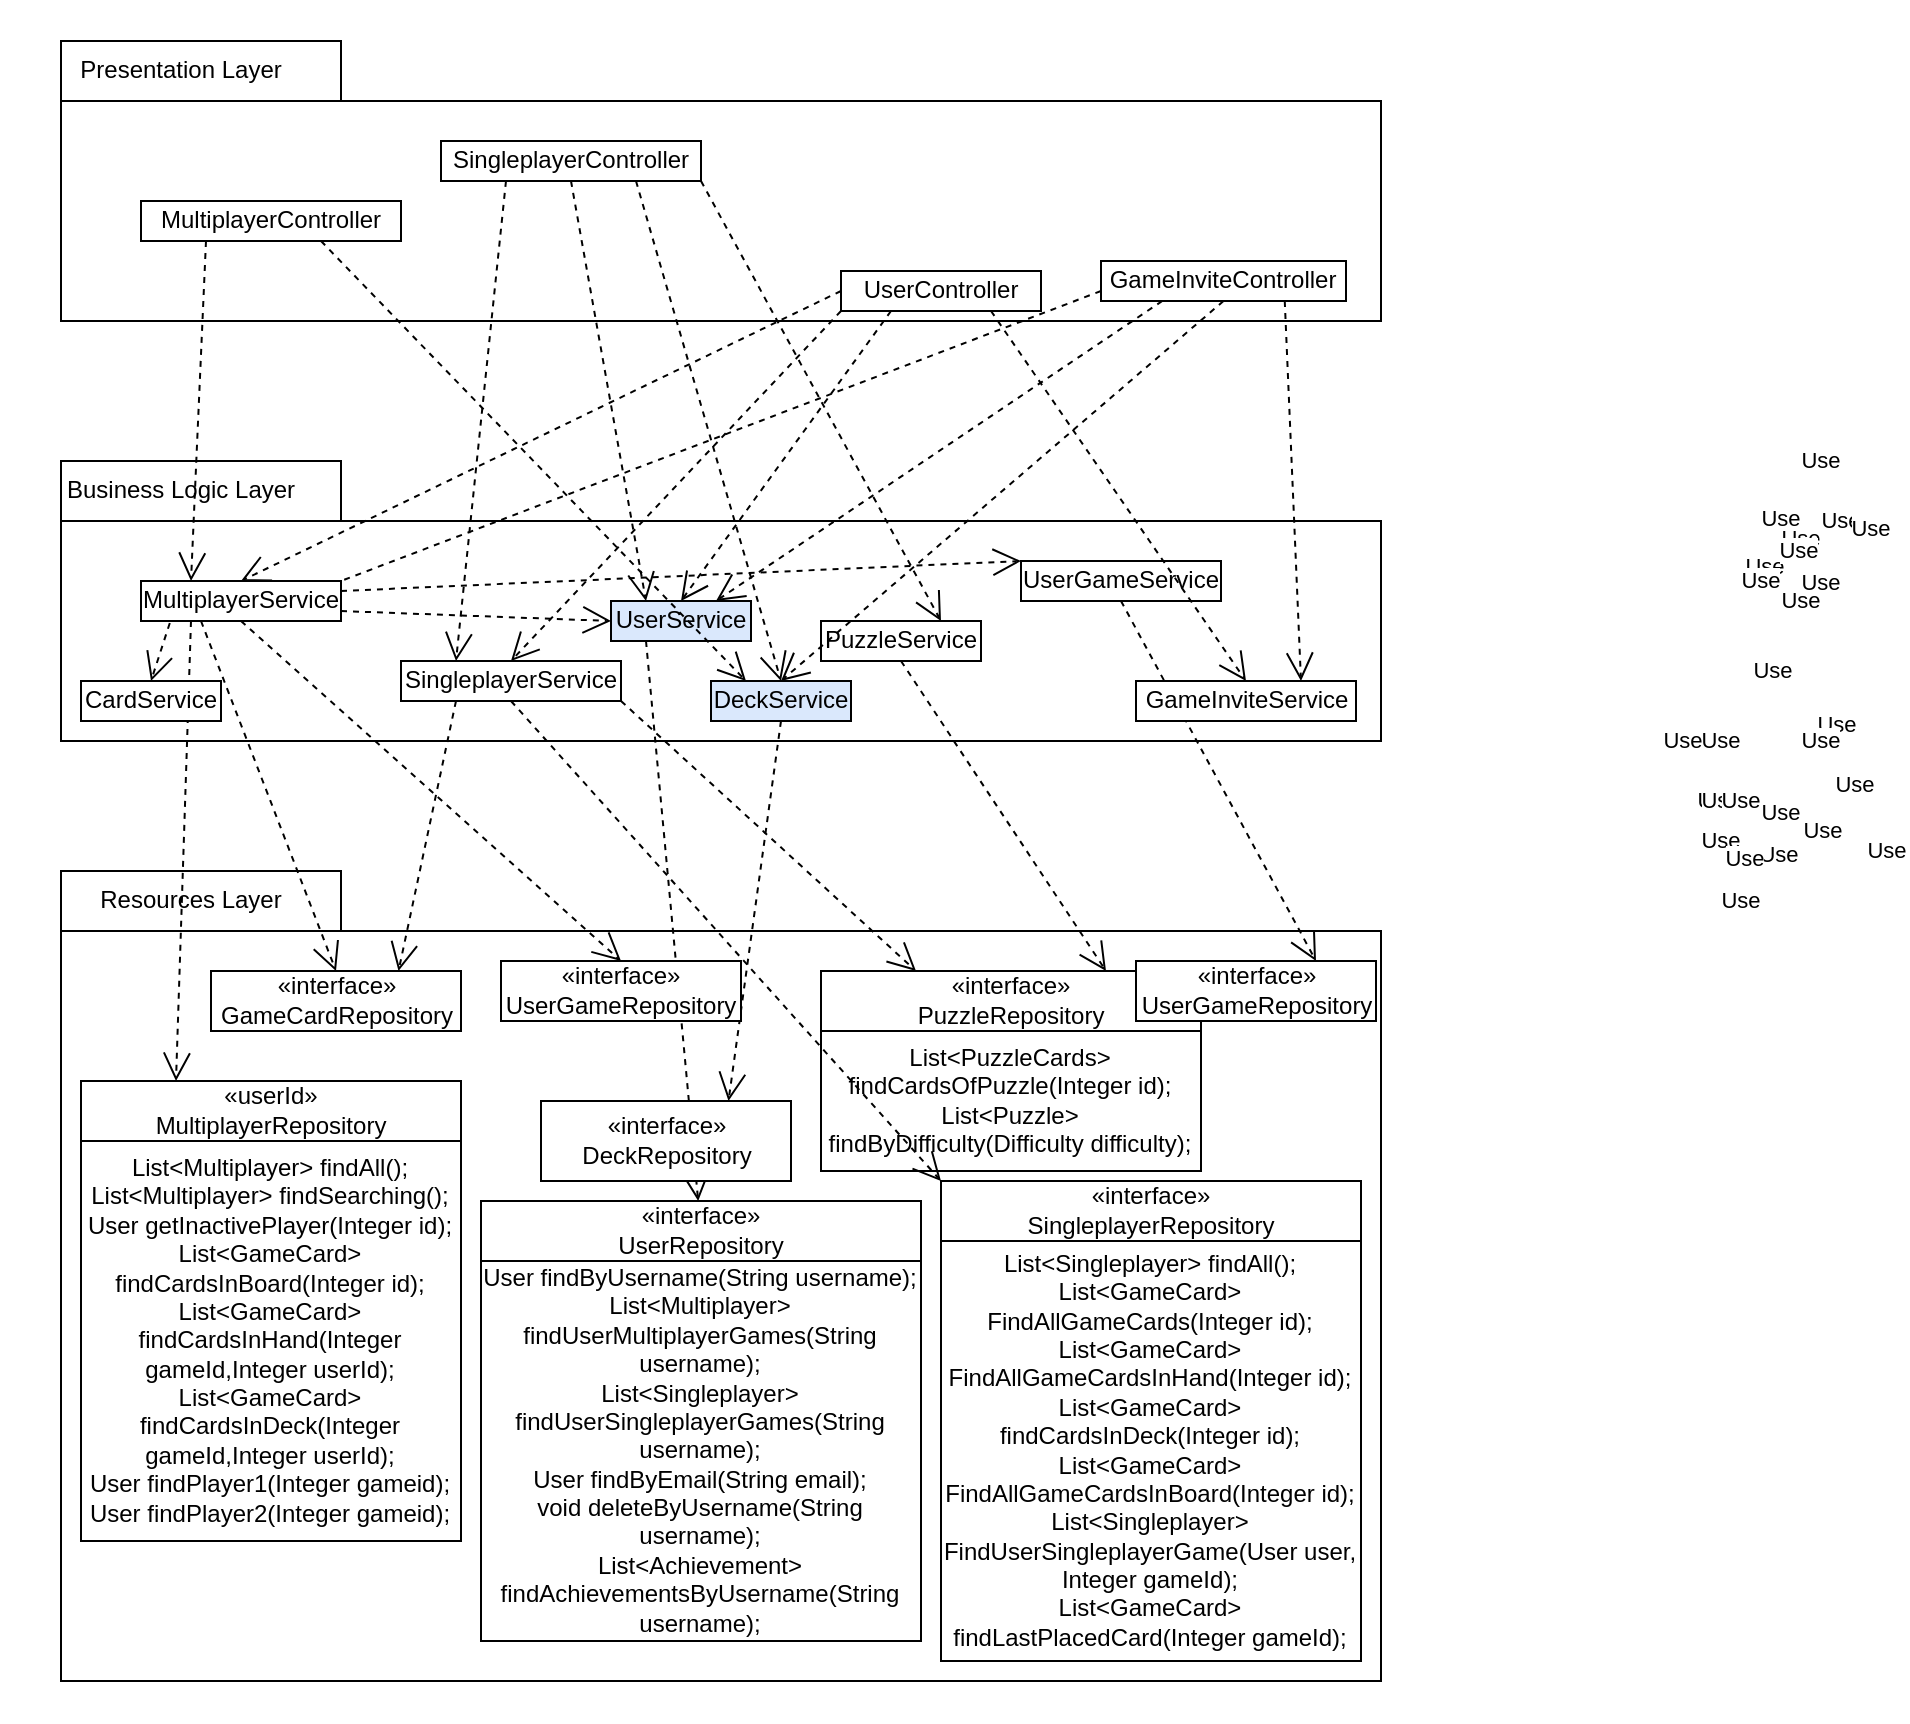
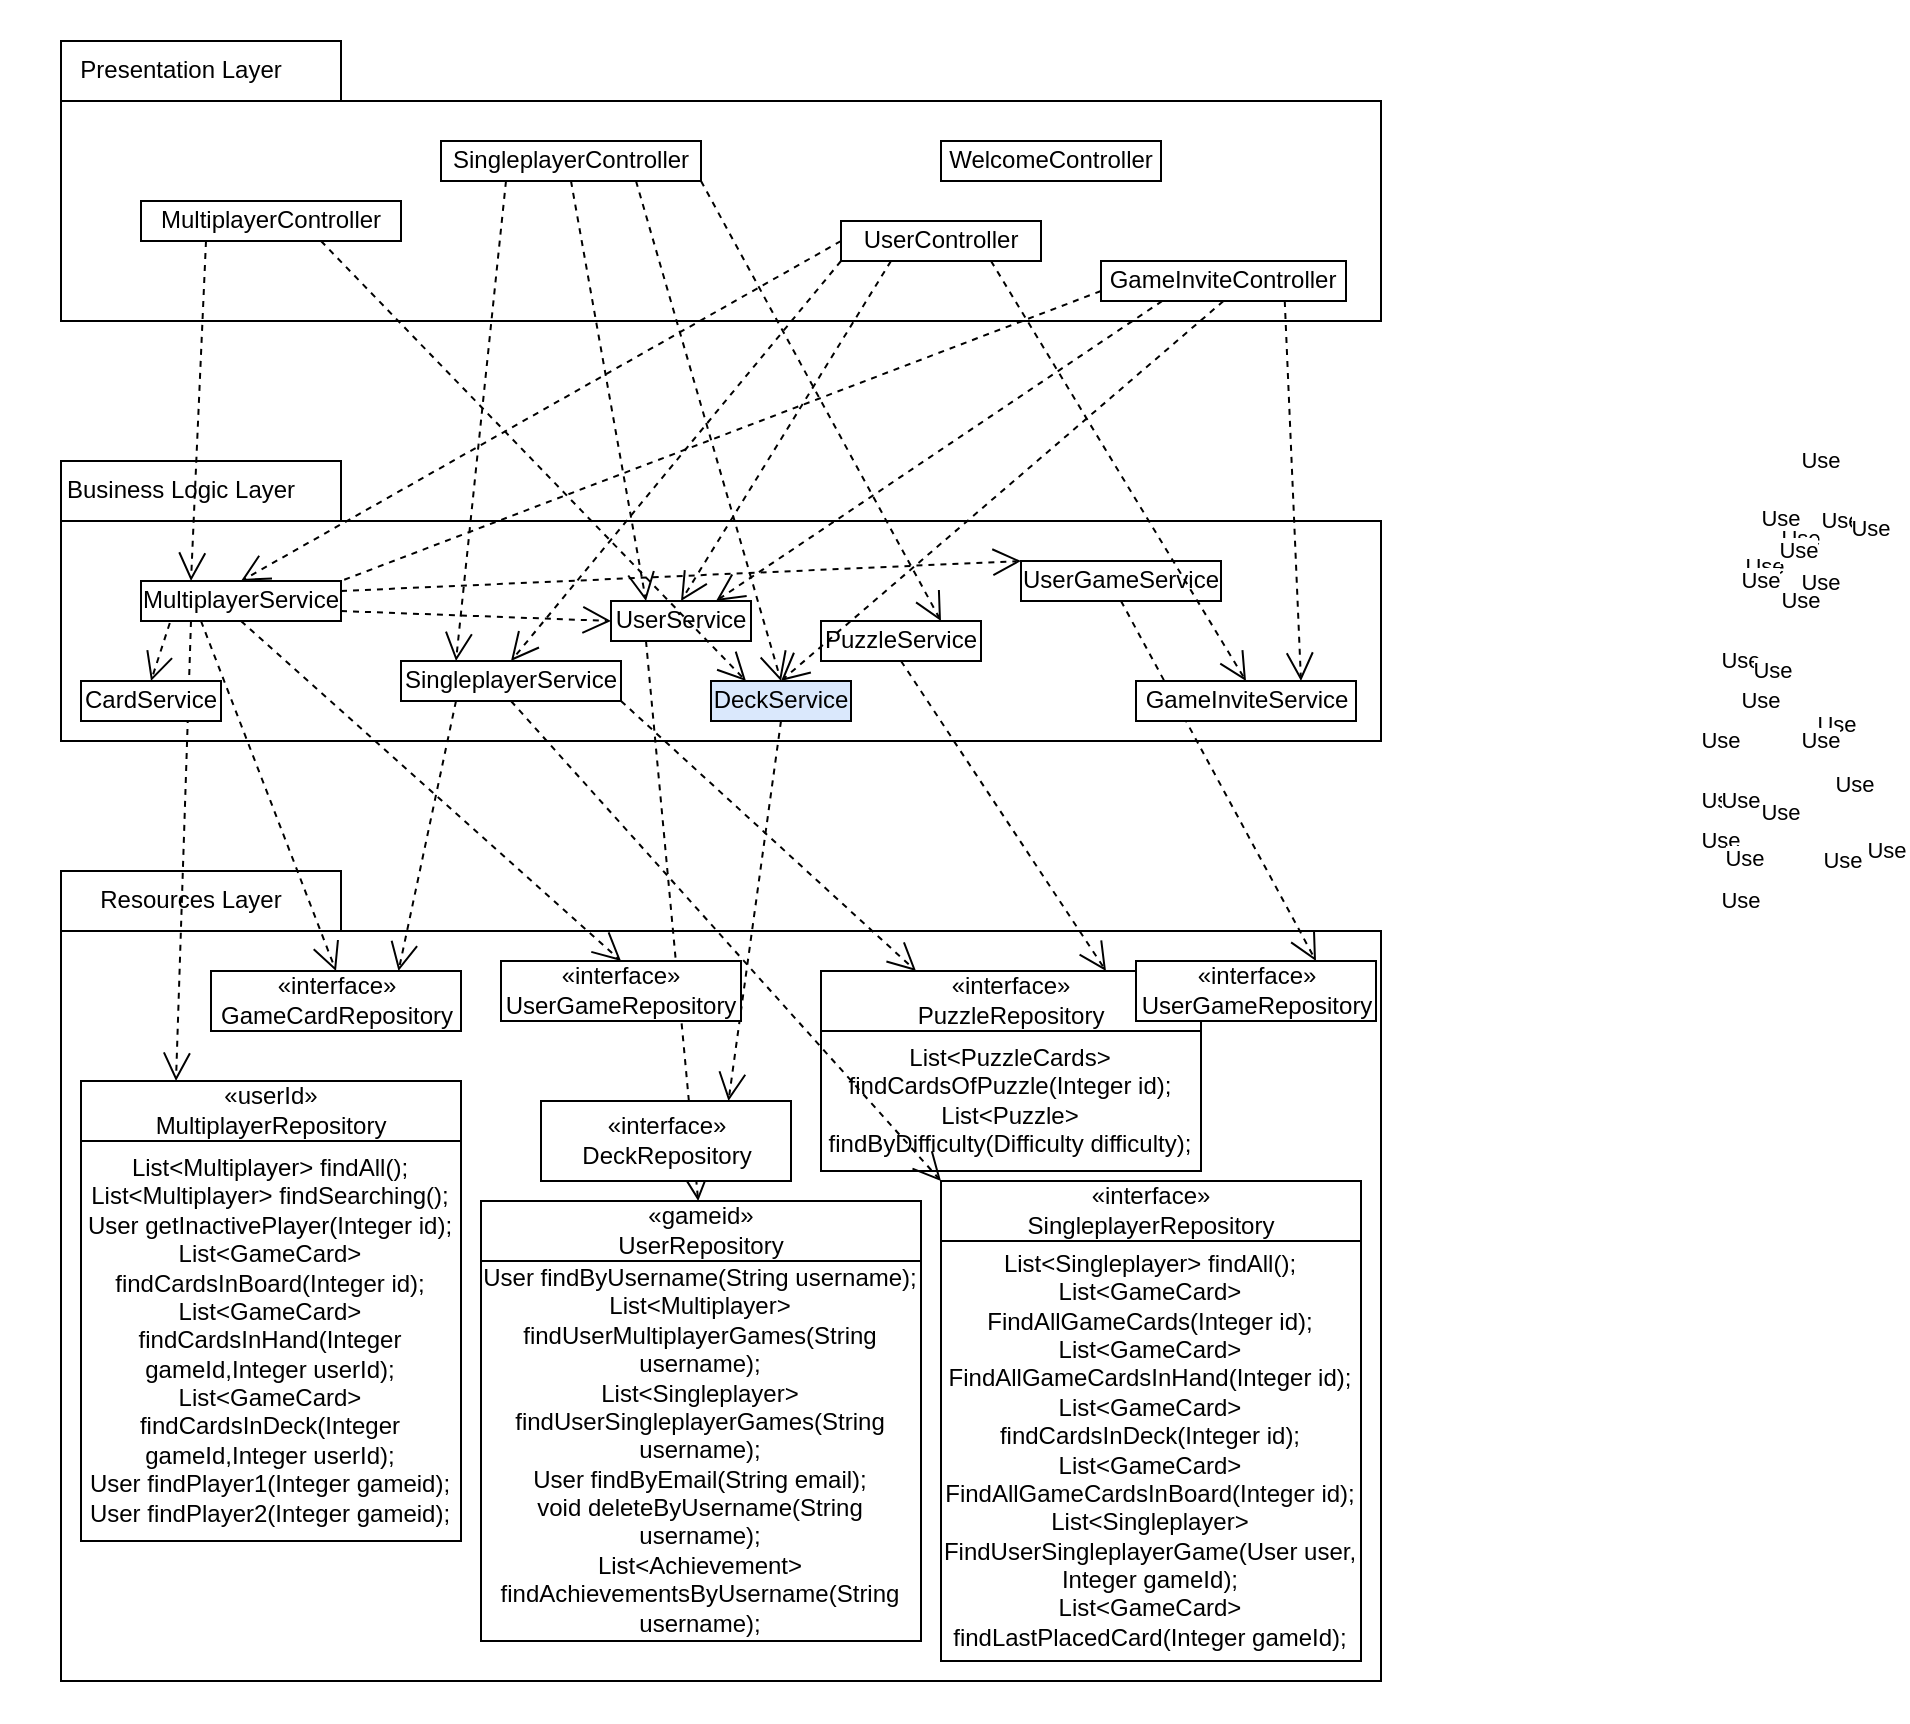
node "WelcomeController": added
node "UserController": moved (941, 291) -> (941, 241)
node "UserService": fillcolor #dae8fc -> #ffffff
node "«interface» UserRepository": label "«interface» UserRepository" -> "«gameid» UserRepository"
